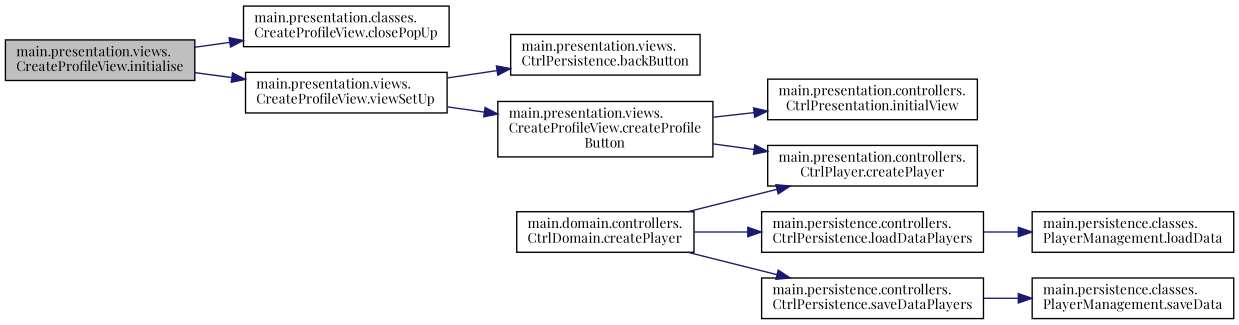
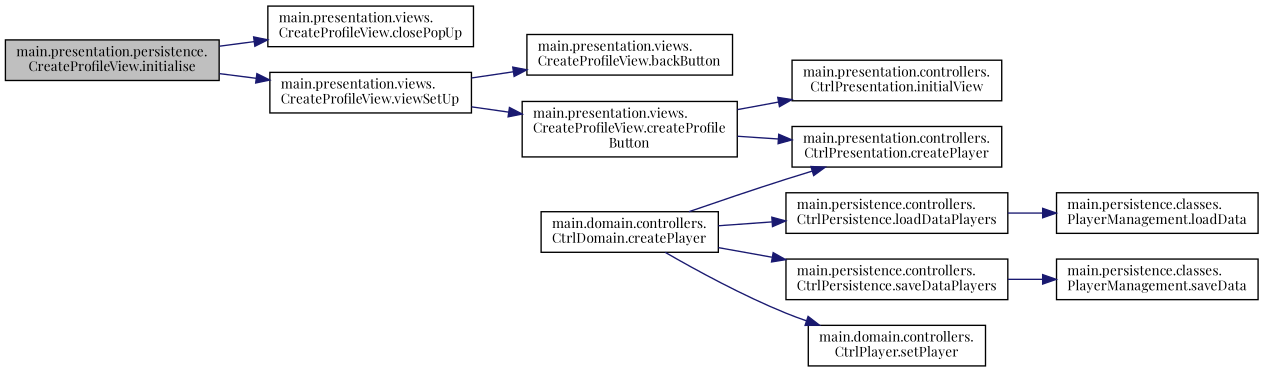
node "main.presentation.classes. CreateProfileView.closePopUp": label "main.presentation.classes. CreateProfileView.closePopUp" -> "main.presentation.views. CreateProfileView.closePopUp"
node "main.presentation.views. CtrlPersistence.backButton": label "main.presentation.views. CtrlPersistence.backButton" -> "main.presentation.views. CreateProfileView.backButton"
node "main.presentation.views. CreateProfileView.initialise": label "main.presentation.views. CreateProfileView.initialise" -> "main.presentation.persistence. CreateProfileView.initialise"
node "main.presentation.controllers. CtrlPlayer.createPlayer": label "main.presentation.controllers. CtrlPlayer.createPlayer" -> "main.presentation.controllers. CtrlPresentation.createPlayer"
node "main.domain.controllers. CtrlPlayer.setPlayer": added
